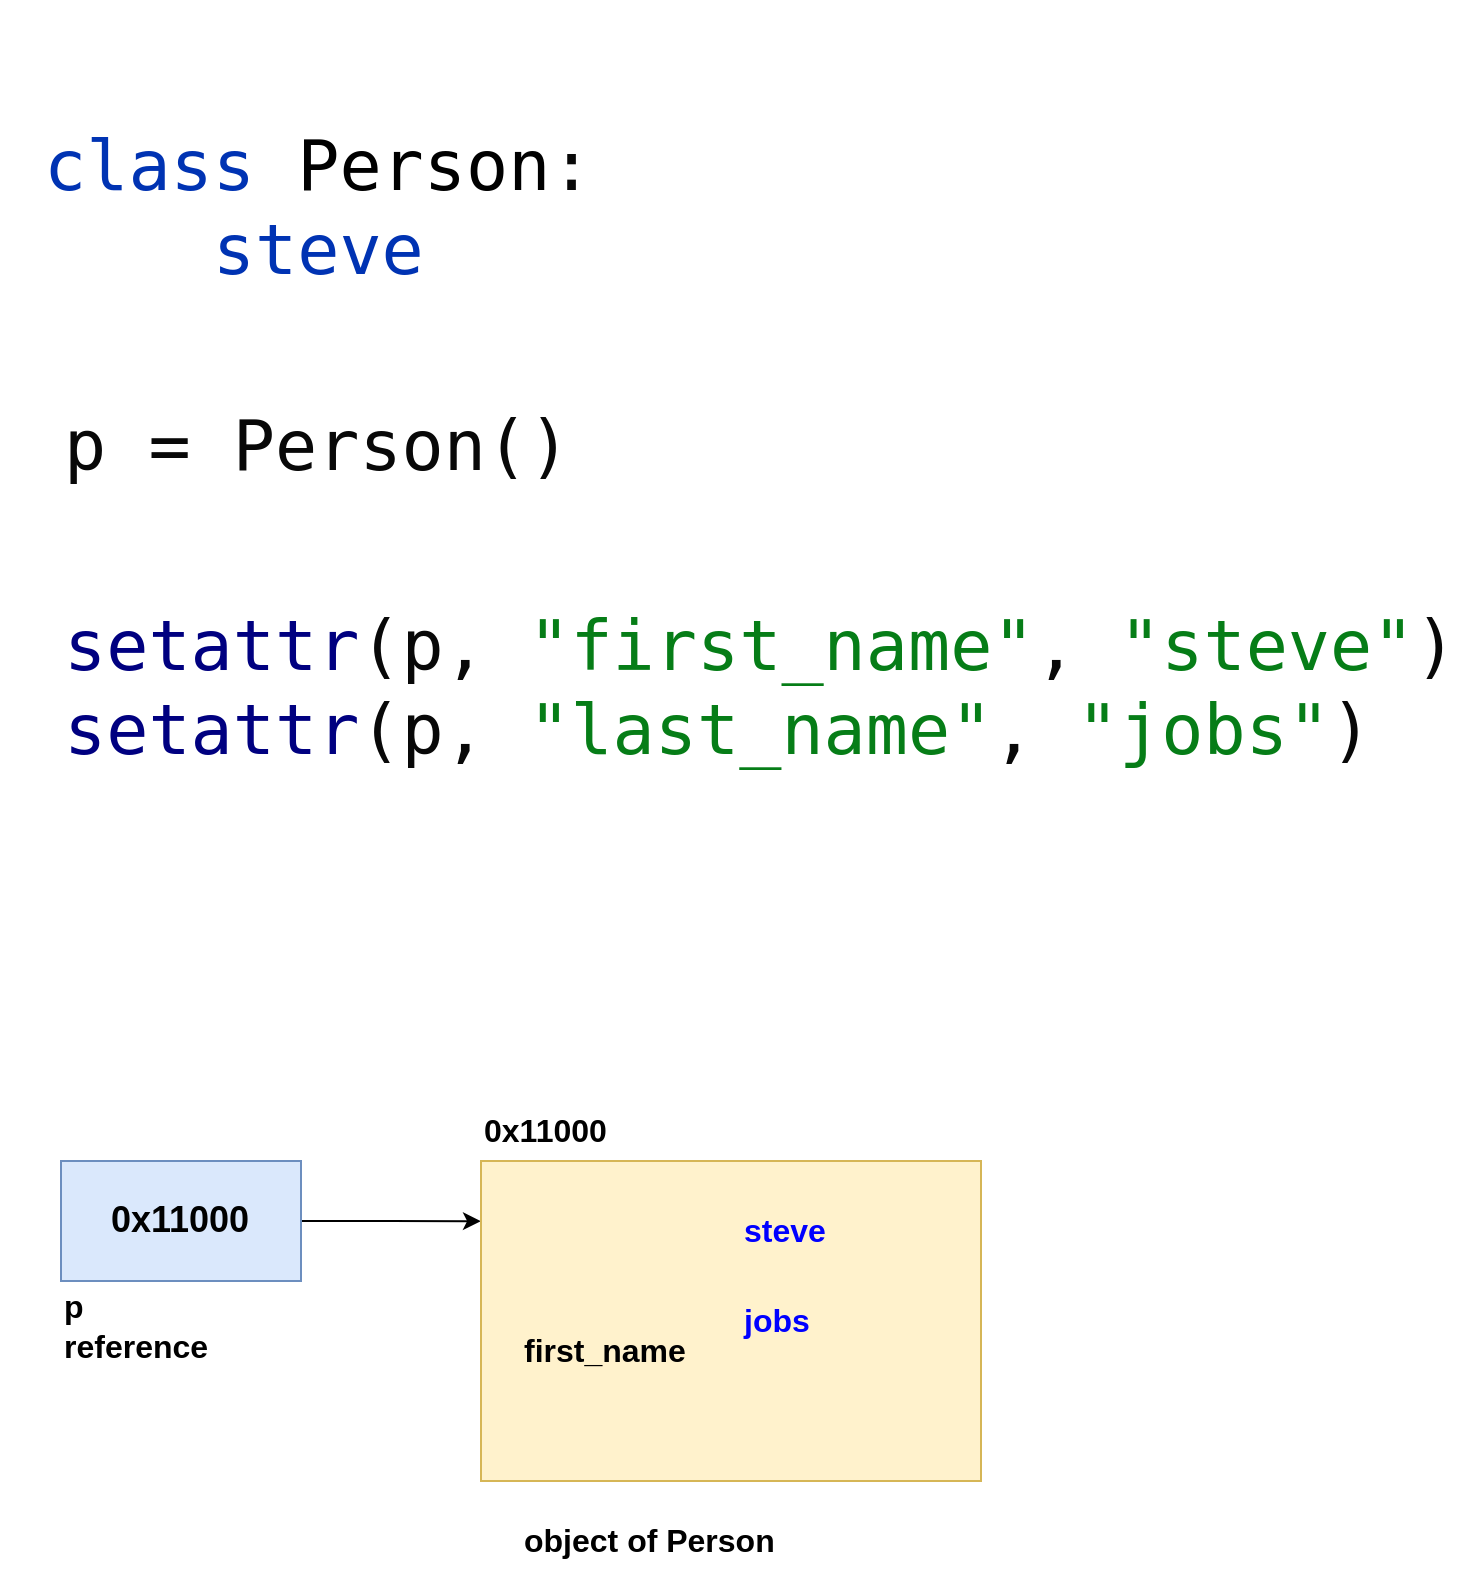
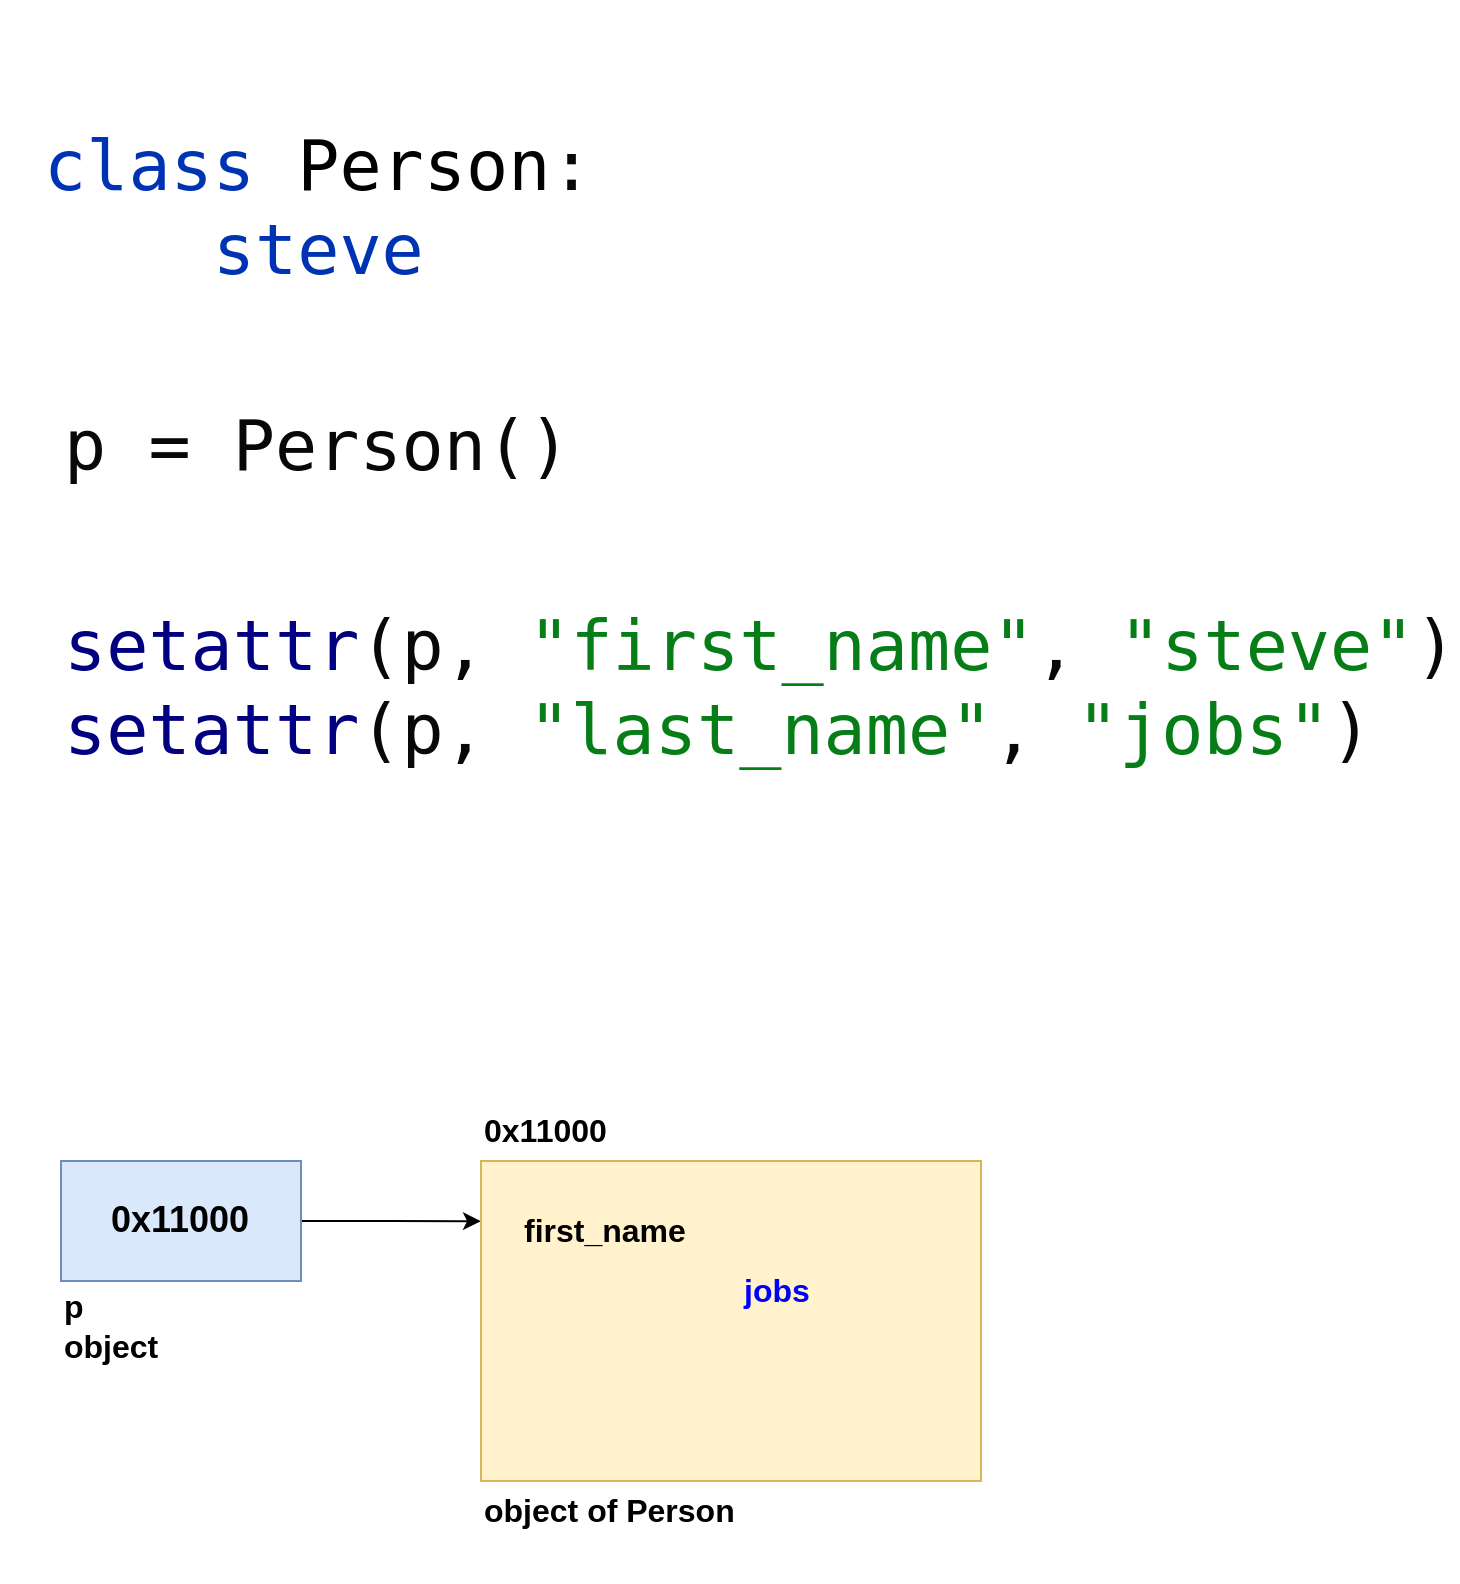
node "steve": removed
node "jobs": moved (831, 1321) -> (831, 1291)
node "p reference": label "p reference" -> "p object"
node "first_name": moved (611, 1351) -> (611, 1231)
node "object of Person": moved (691, 1541) -> (651, 1511)
